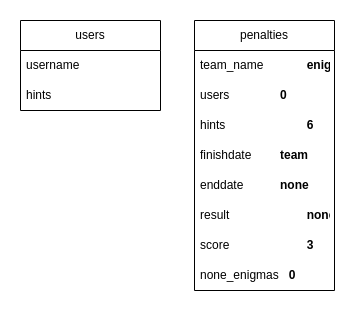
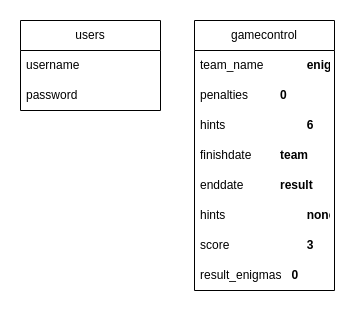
node "penalties": label "penalties" -> "gamecontrol"
node "hints": label "hints" -> "password"
node "users 0": label "users 0" -> "penalties 0"
node "enddate none": label "enddate none" -> "enddate result"
node "result none": label "result none" -> "hints none"
node "none_enigmas 0": label "none_enigmas 0" -> "result_enigmas 0"
